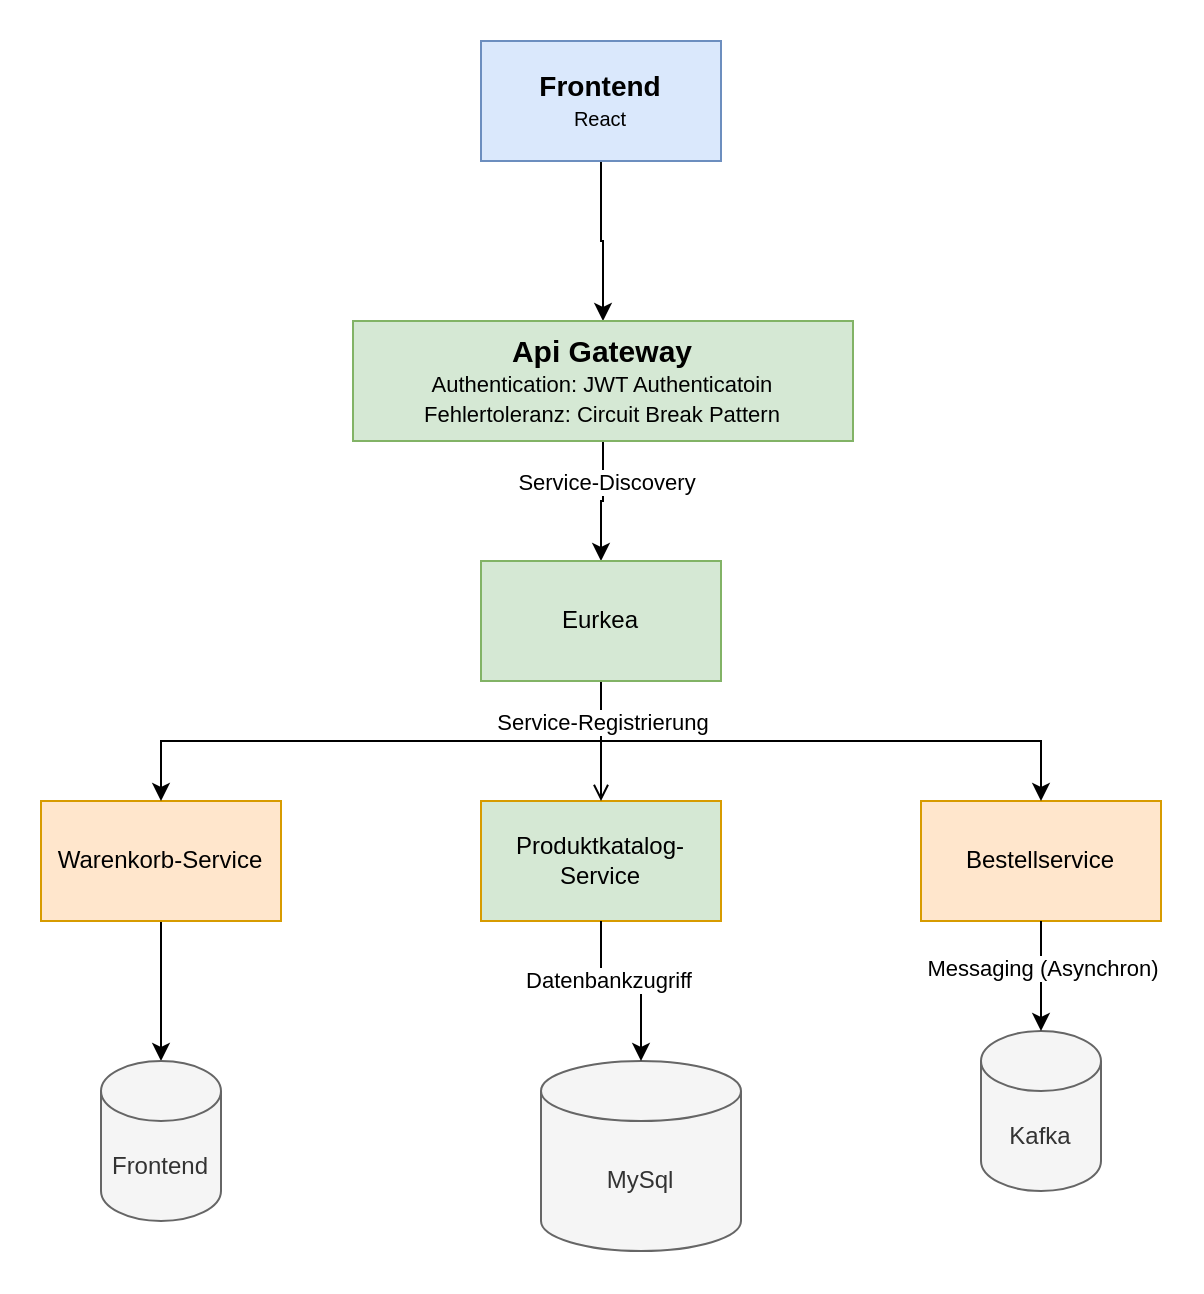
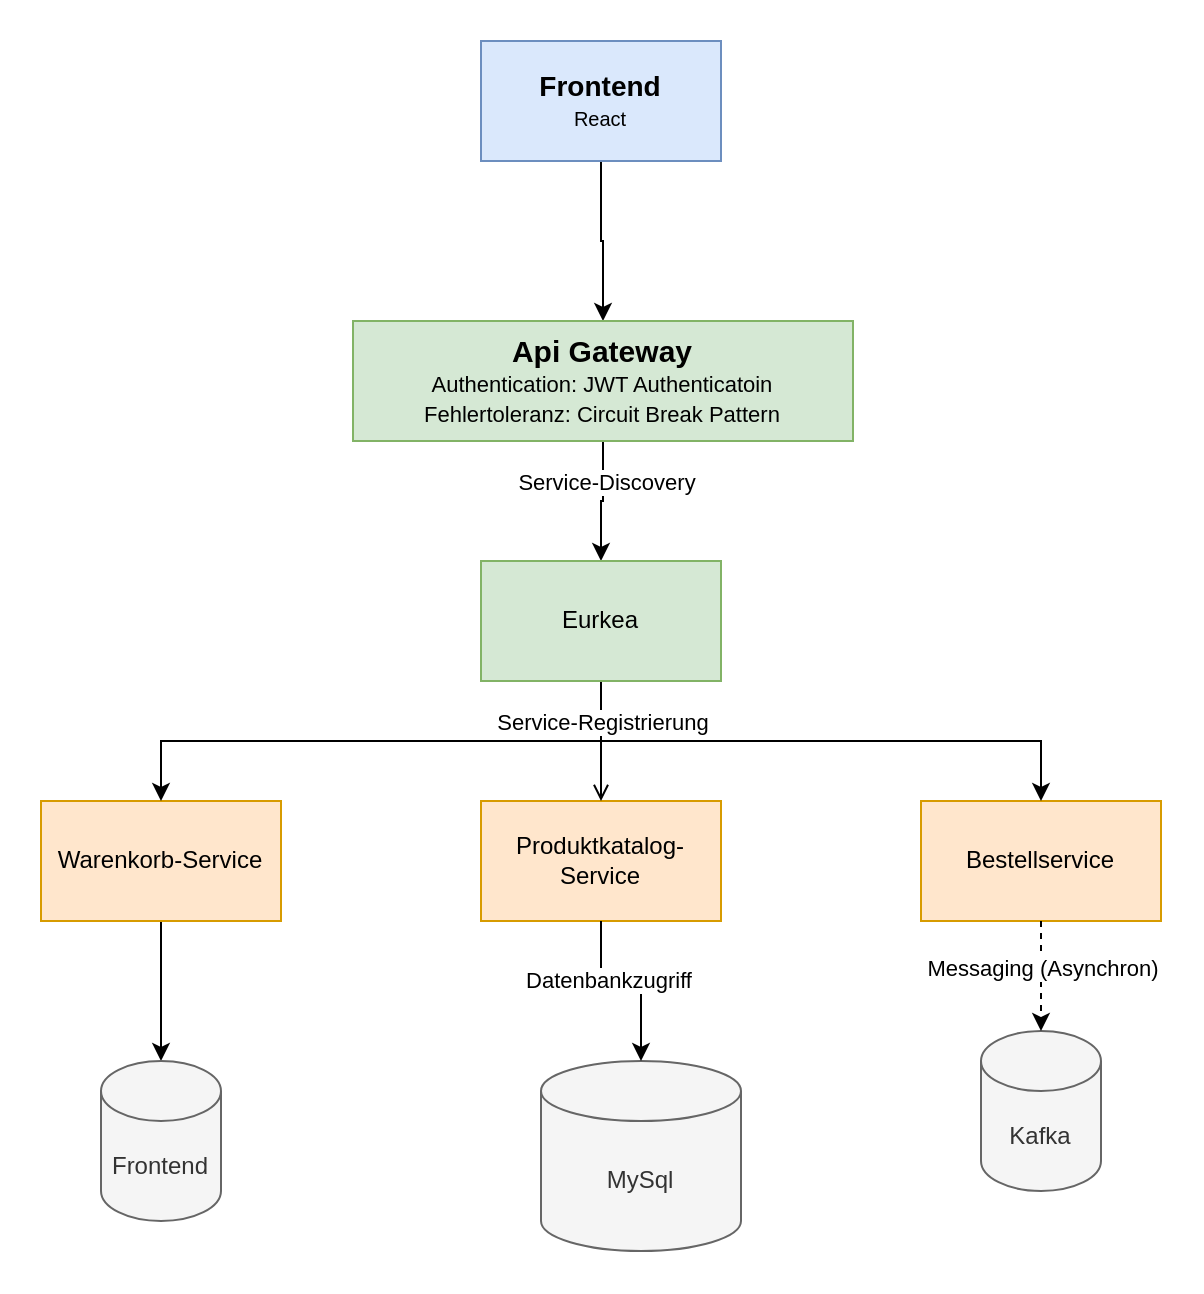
node "Produktkatalog-Service": fillcolor #d5e8d4 -> #ffe6cc
edge "Bestellservice" -> "Kafka": style solid -> dashed
